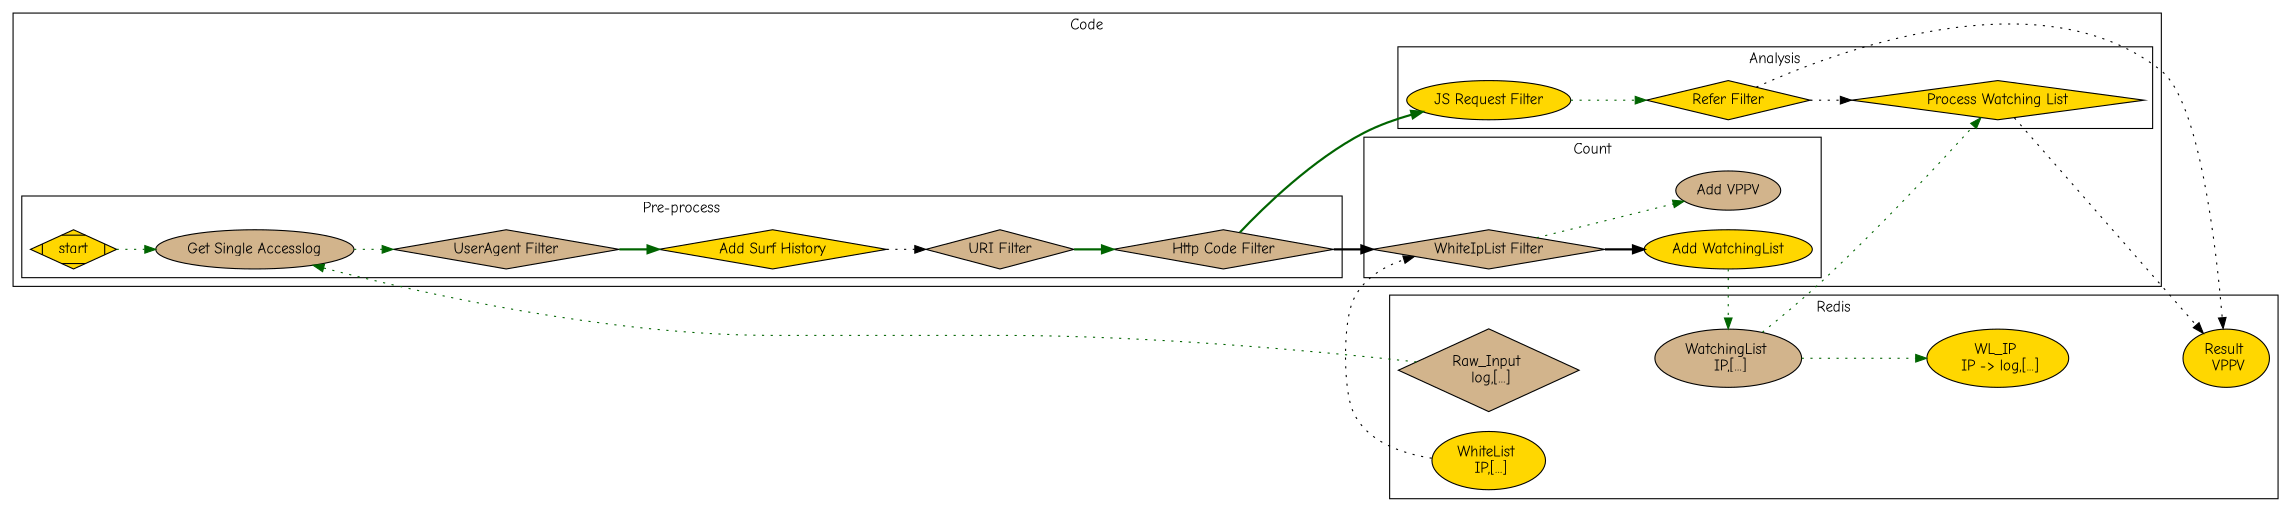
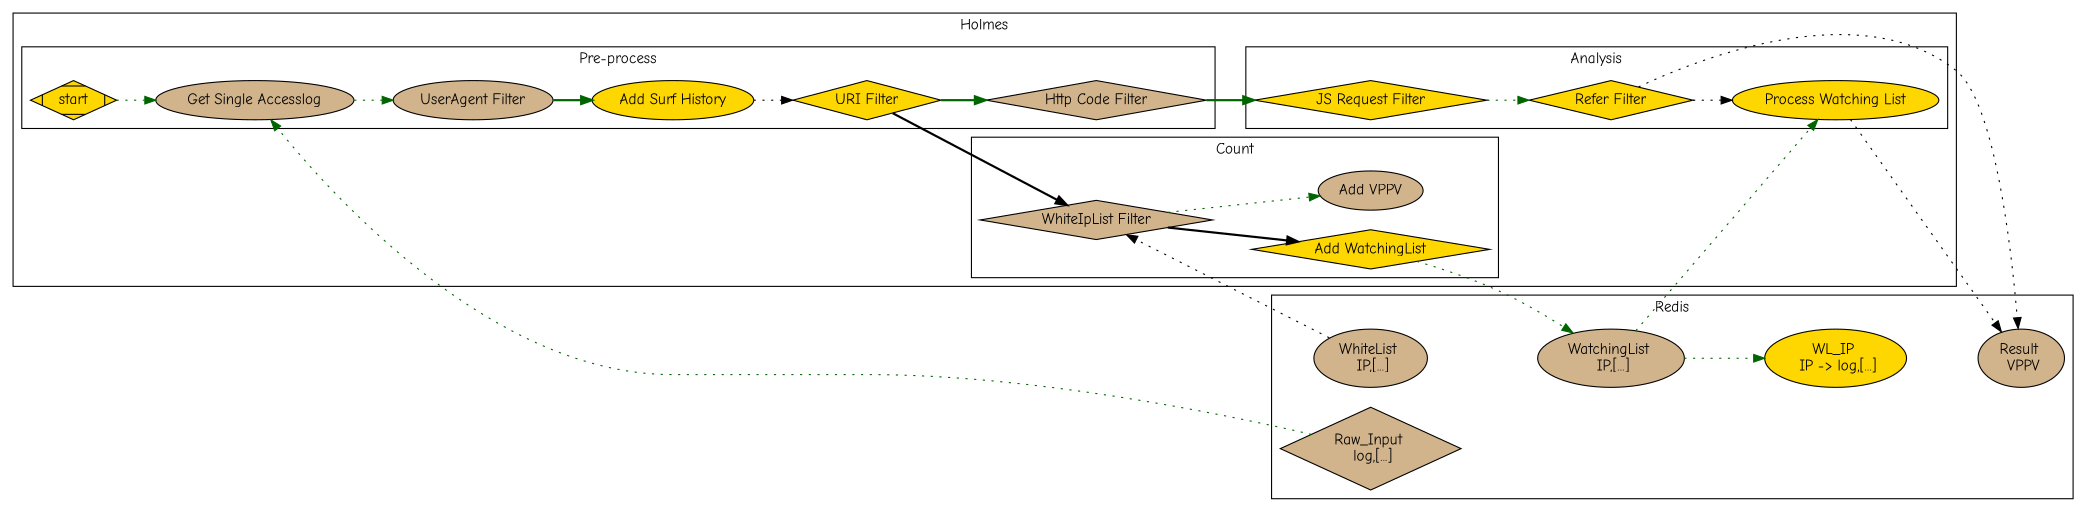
cluster "Code": label "Code" -> "Holmes"
node "JS Request Filter": shape ellipse -> diamond
node "Process Watching List": shape diamond -> ellipse
node "UserAgent Filter": shape diamond -> ellipse
node "Add Surf History": shape diamond -> ellipse
node "URI Filter": fillcolor tan -> gold
edge "Http Code Filter" -> "WhiteIpList Filter": now "URI Filter" -> "WhiteIpList Filter"
node "Add WatchingList": shape ellipse -> diamond
node "Result VPPV": fillcolor gold -> tan
node "WhiteList IP,[...]": fillcolor gold -> tan
